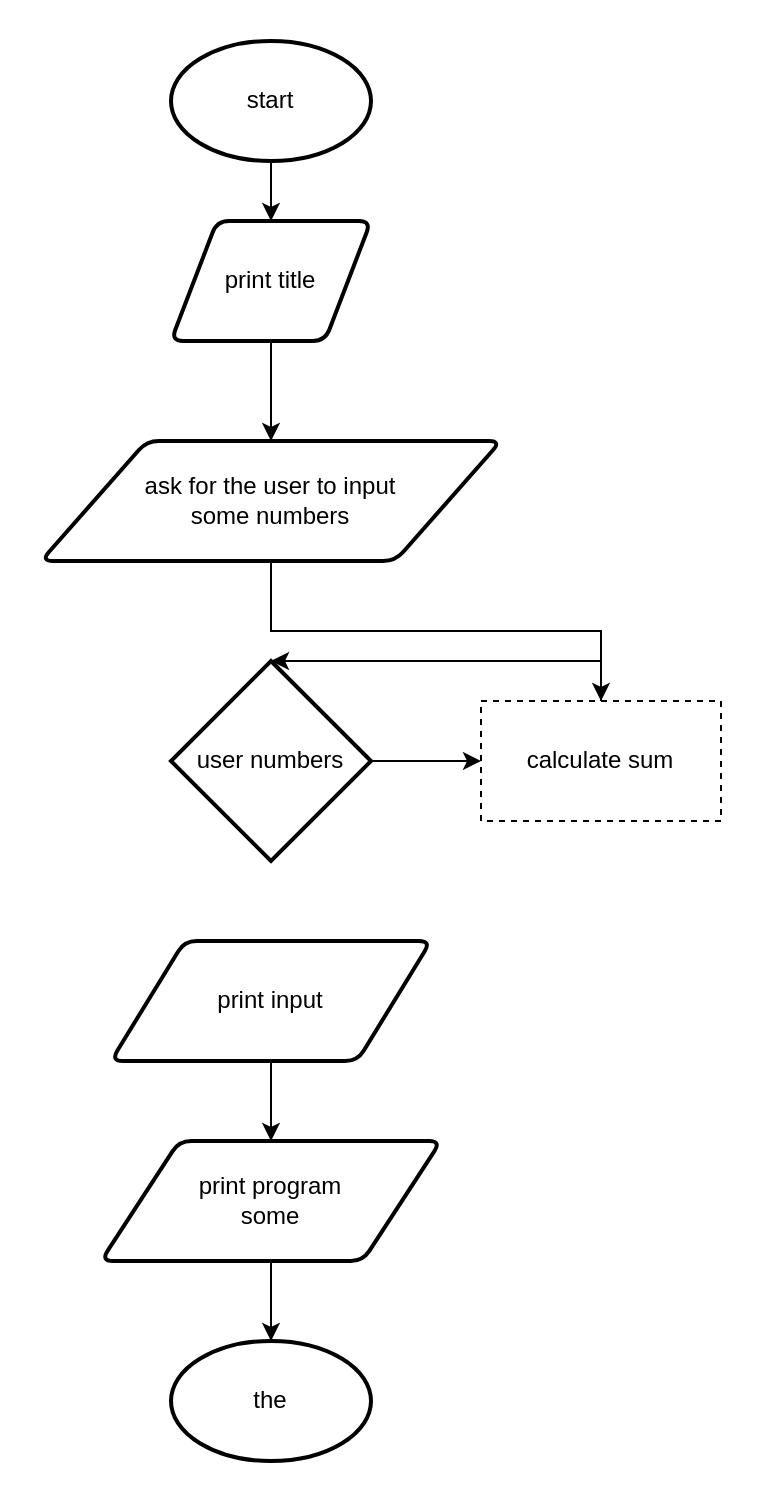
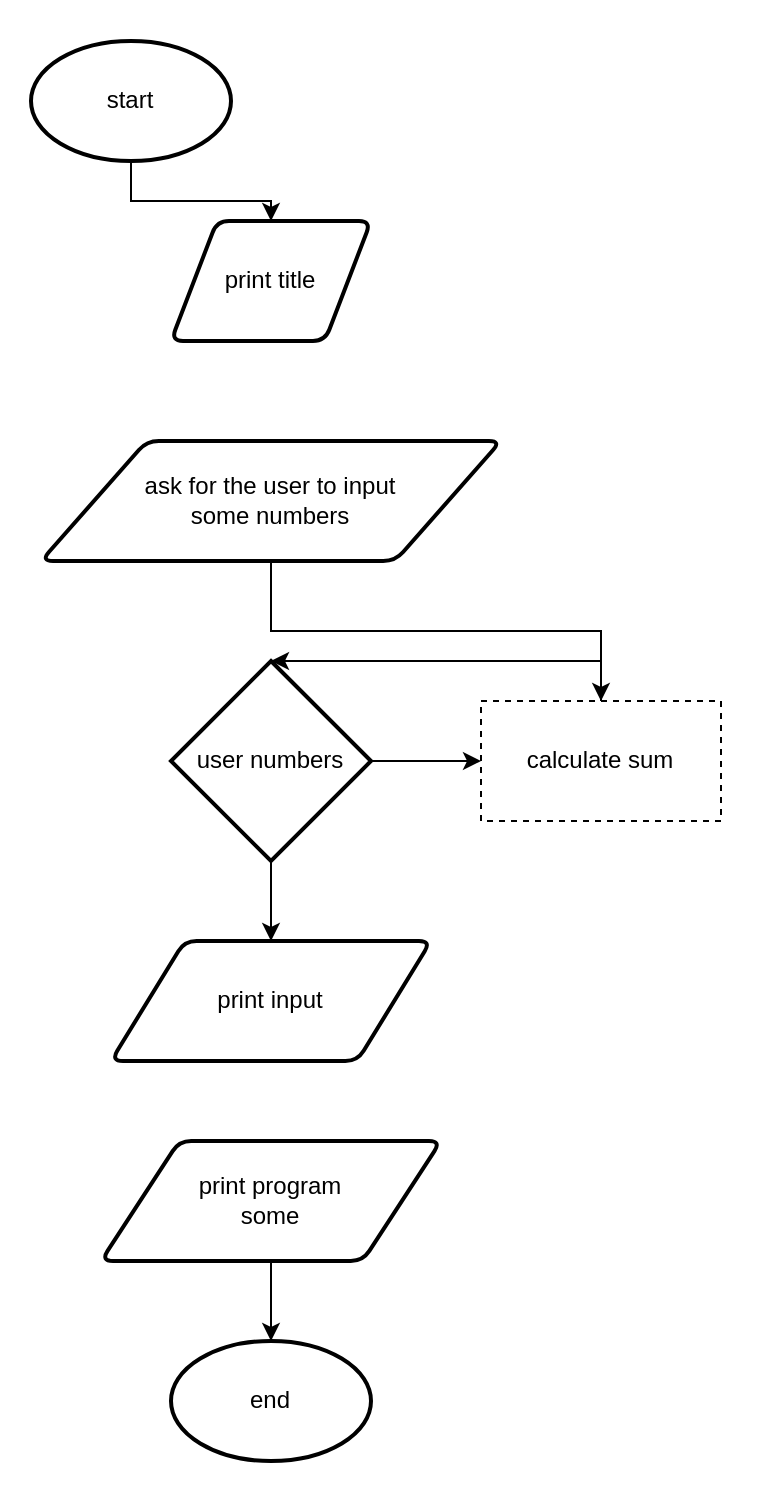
node "start": moved (271, 101) -> (131, 101)
edge "print title" -> "ask for the user to input some numbers": removed
edge "user numbers" -> "print input": added
edge "print input" -> "print program some": removed
node "the": label "the" -> "end"
